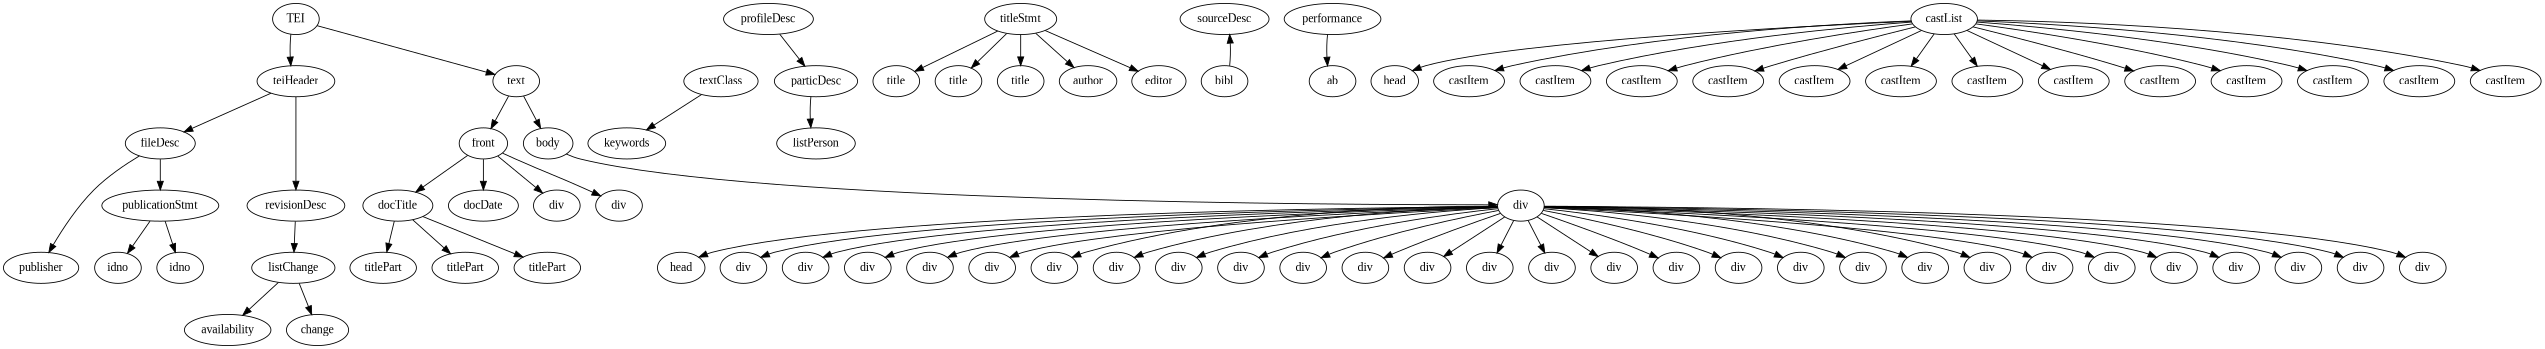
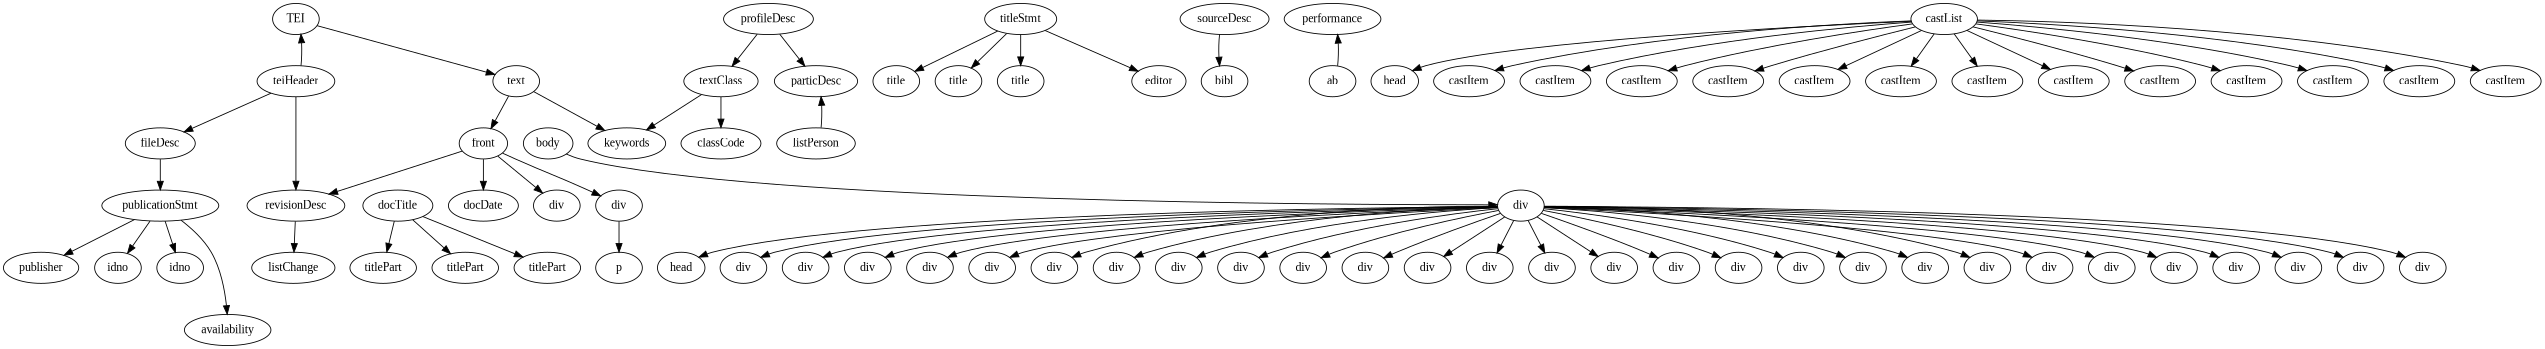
edge "TEI" -> "teiHeader": reversed
edge "performance" -> "ab": reversed
edge "profileDesc" -> "textClass": added
edge "bibl" -> "sourceDesc": reversed
node "author": removed
edge "text" -> "body": now "text" -> "keywords"
edge "particDesc" -> "listPerson": reversed
node "classCode": added
edge "front" -> "docTitle": now "front" -> "revisionDesc"
edge "fileDesc" -> "publisher": now "publicationStmt" -> "publisher"
node "p": added
edge "listChange" -> "availability": now "publicationStmt" -> "availability"
node "change": removed
